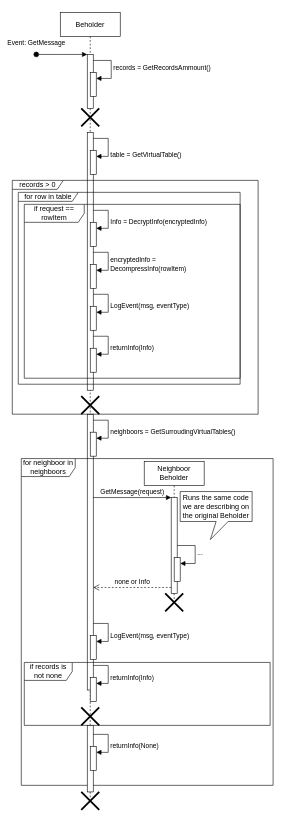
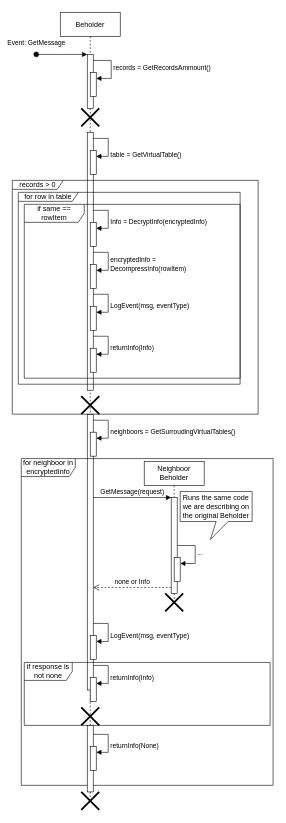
node "if request == rowItem": label "if request == rowItem" -> "if same == rowItem"
node "for neighboor in neighboors": label "for neighboor in neighboors" -> "for neighboor in encryptedInfo"
node "if records is not none": label "if records is not none" -> "if response is not none"
